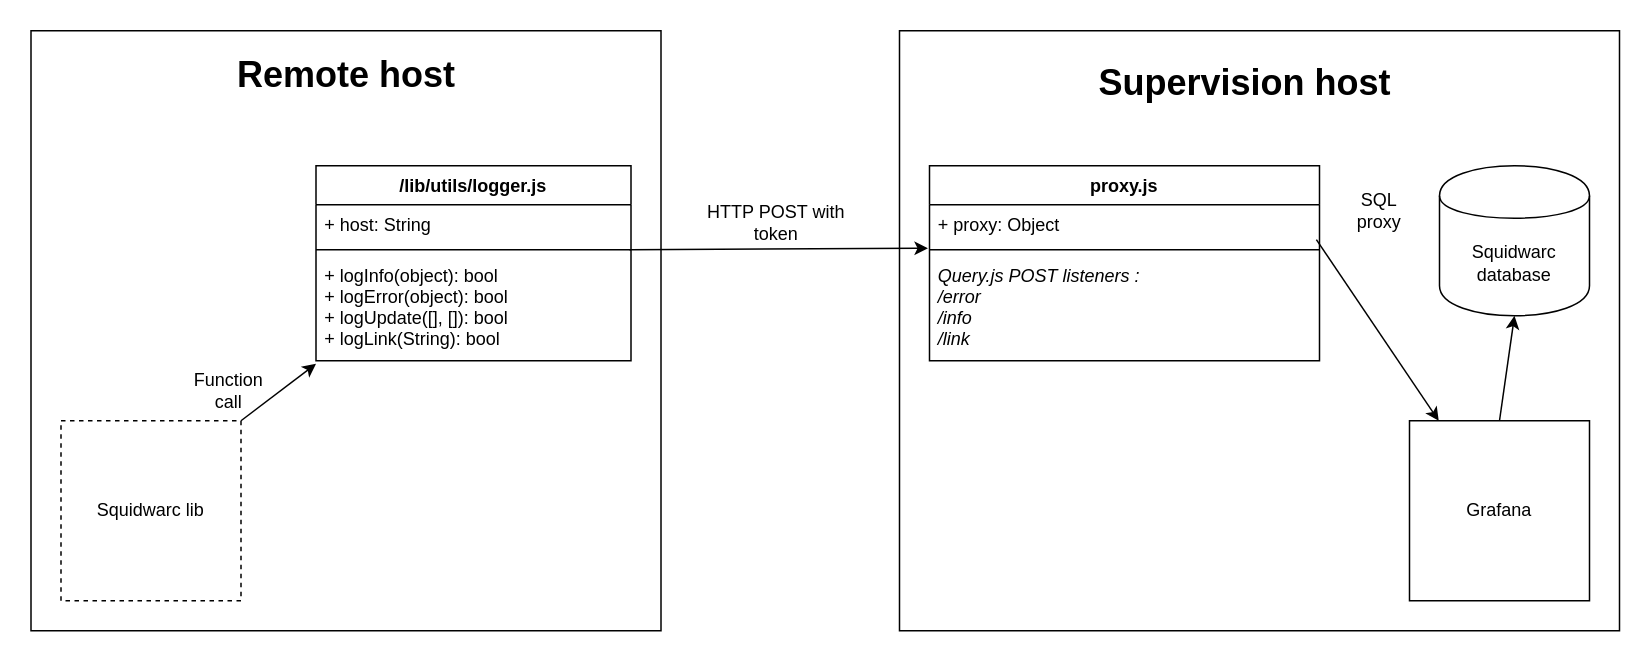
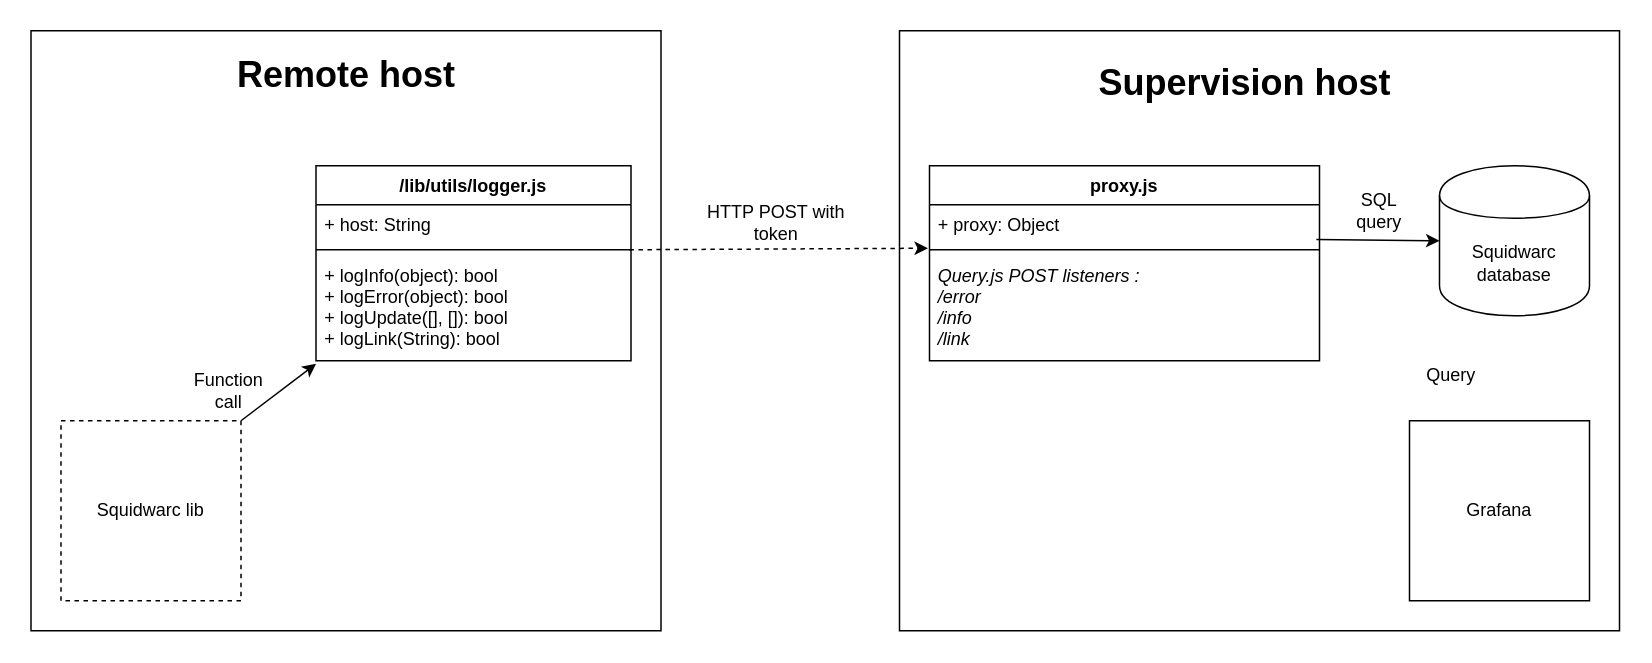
node "SQL proxy": label "SQL proxy" -> "SQL query"
edge "+ host: String" -> "+ proxy: Object": style solid -> dashed
edge "Query.js POST listeners : /error /info /link" -> "Grafana": now "Query.js POST listeners : /error /info /link" -> "Squidwarc database"
edge "Grafana" -> "Squidwarc database": removed
node "Query": added
